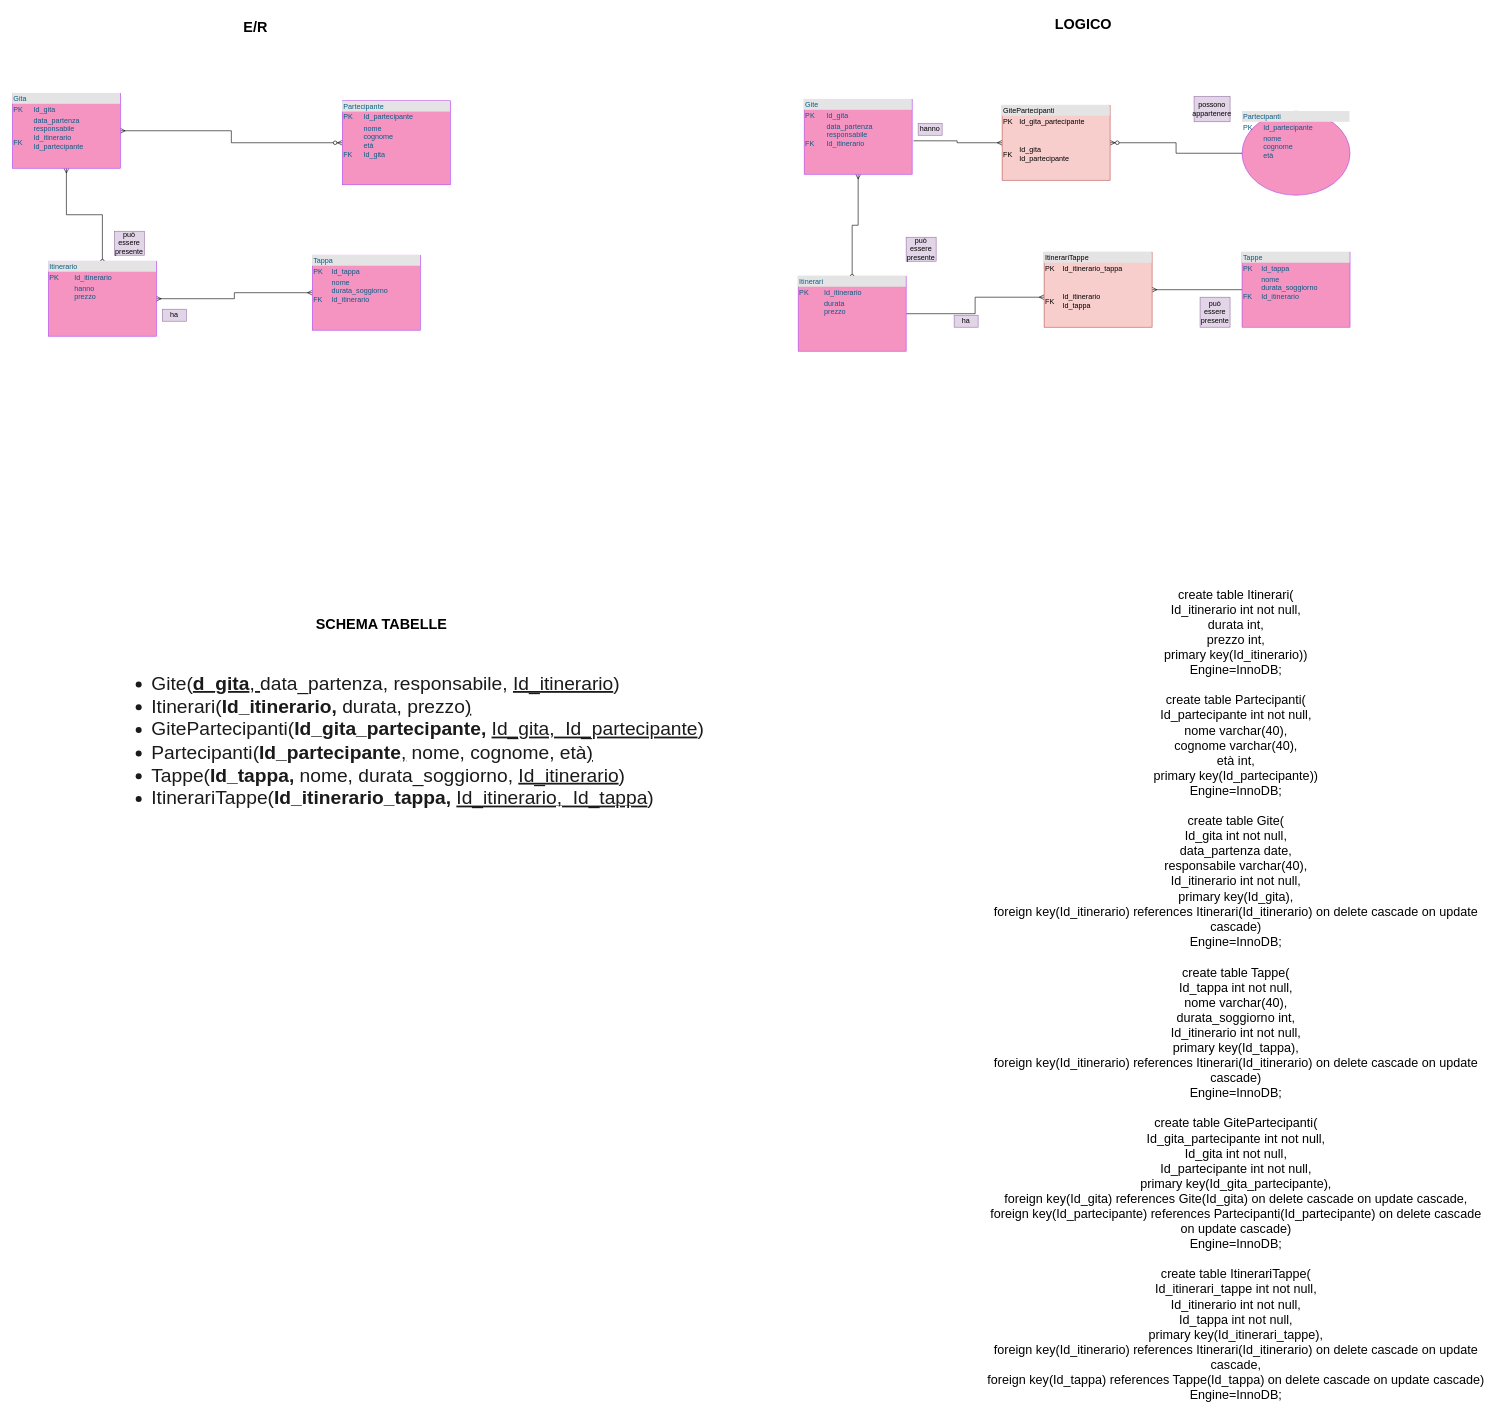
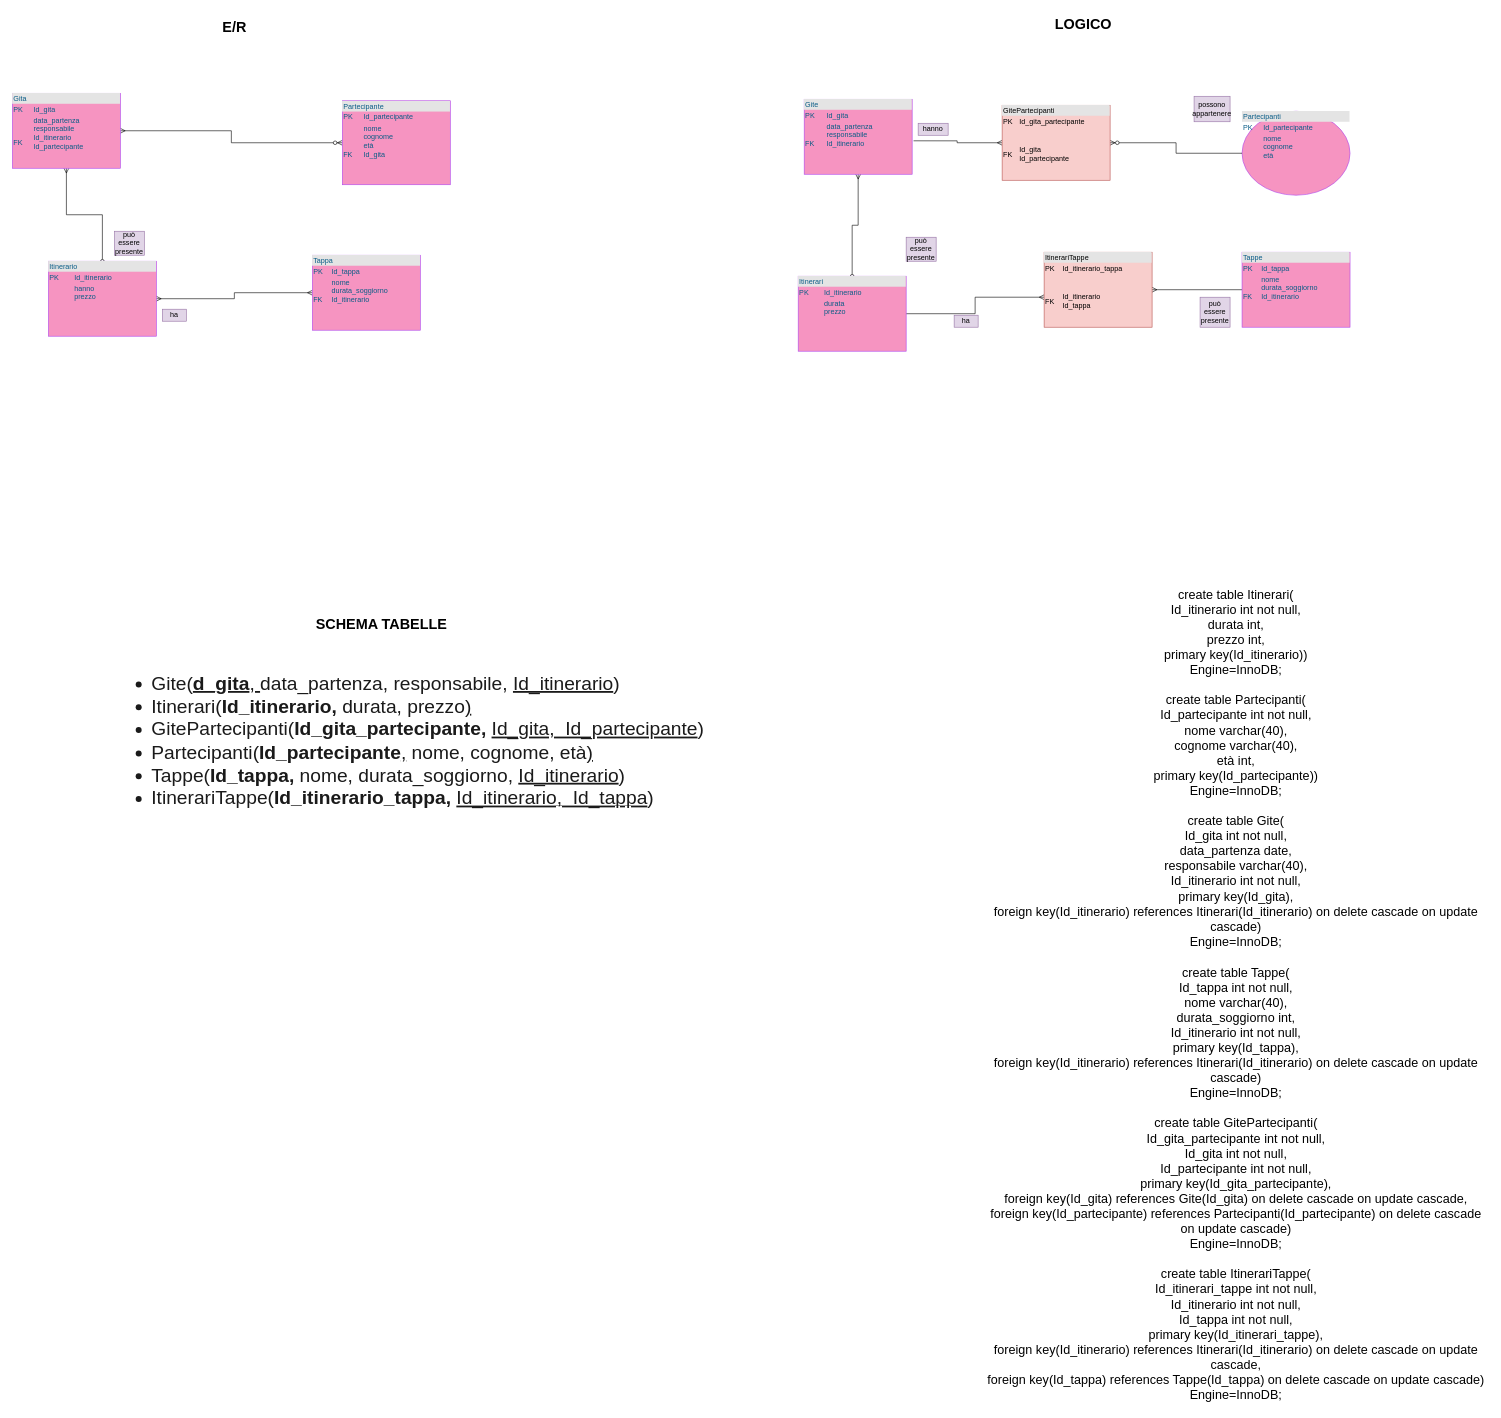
node "E/R": moved (255, 27) -> (234, 27)
node "hanno": size 24x12 -> 30x12
